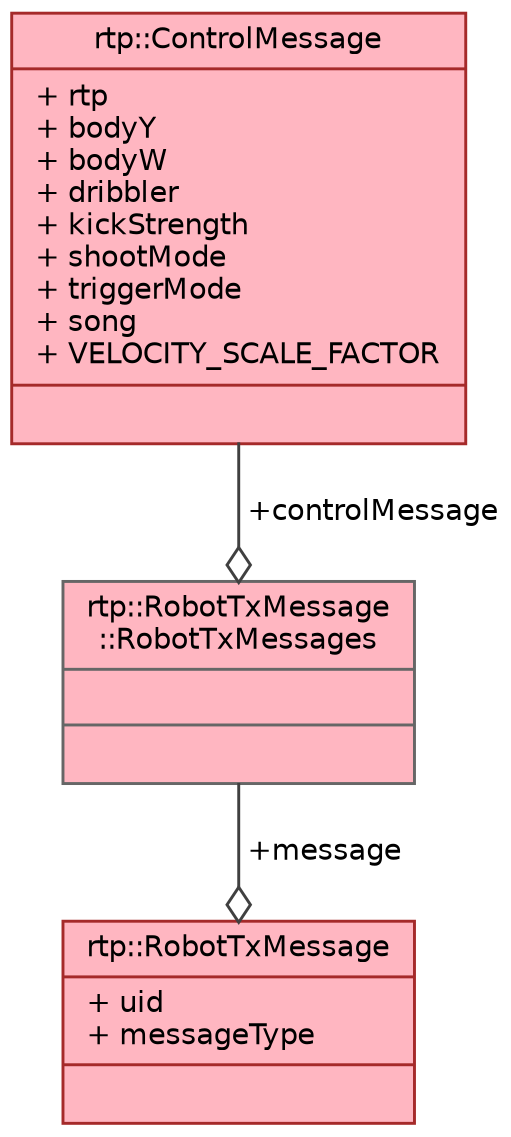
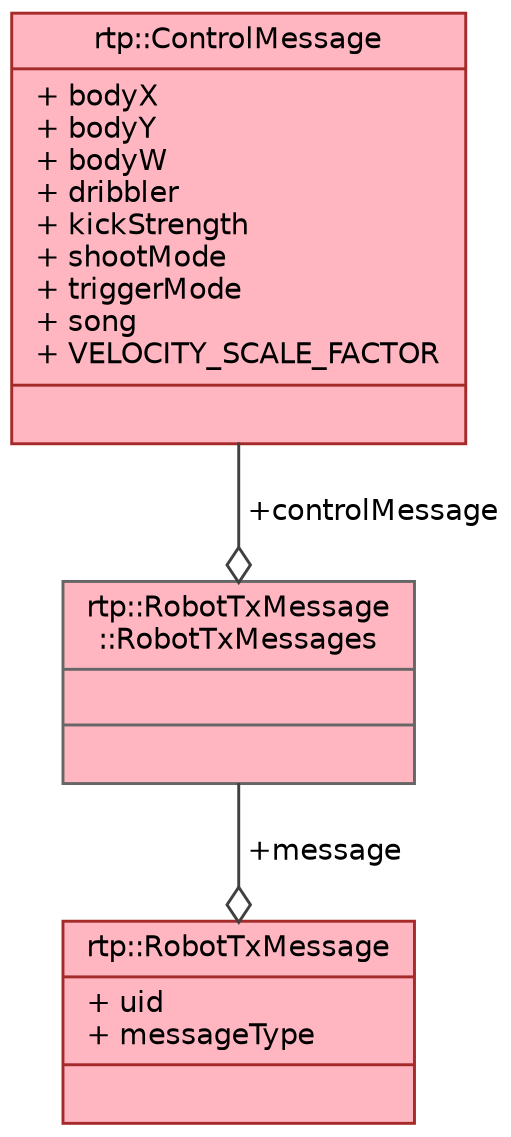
node "rtp::ControlMessage": text "+ rtp" -> "+ bodyX"
